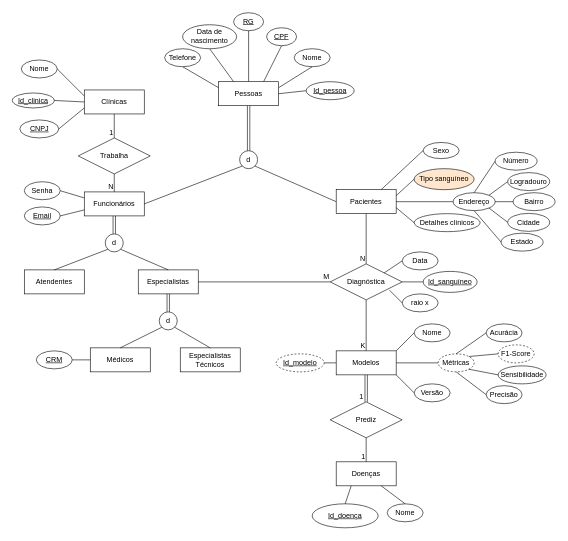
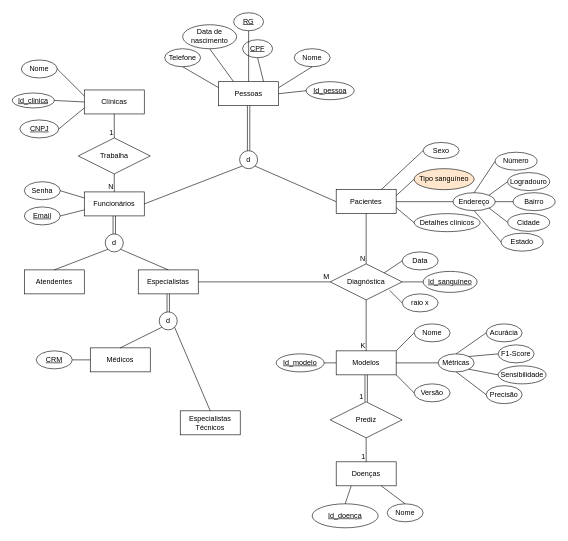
node "CPF": moved (282, 36) -> (258, 48)
node "F1-Score": style dashed -> solid
node "Especialistas Técnicos": moved (210, 360) -> (210, 423)
node "Id_modelo": style dashed -> solid
node "Métricas": style dashed -> solid
